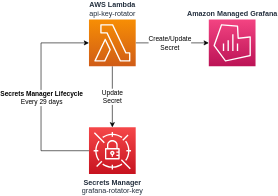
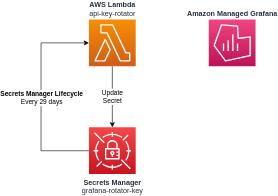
edge "AWS Lambda api-key-rotator" -> "Amazon Managed Grafana": removed, label "Create/Update Secret"
